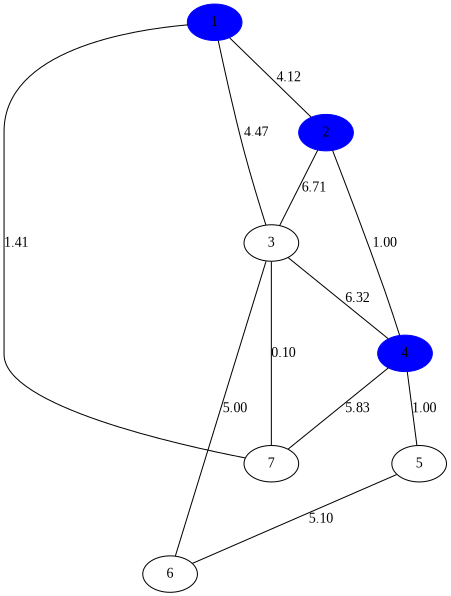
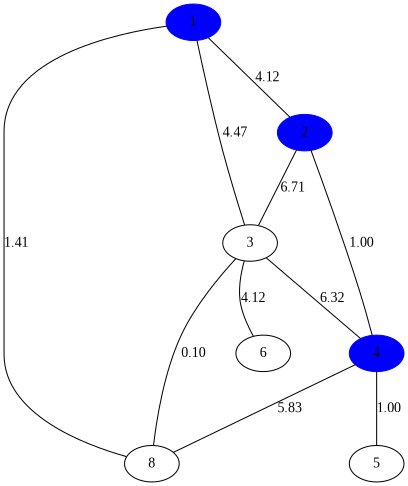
edge "3" -- "6": label "5.00" -> "4.12"
node "7": label "7" -> "8"
edge "5" -- "6": removed, label "5.10"
